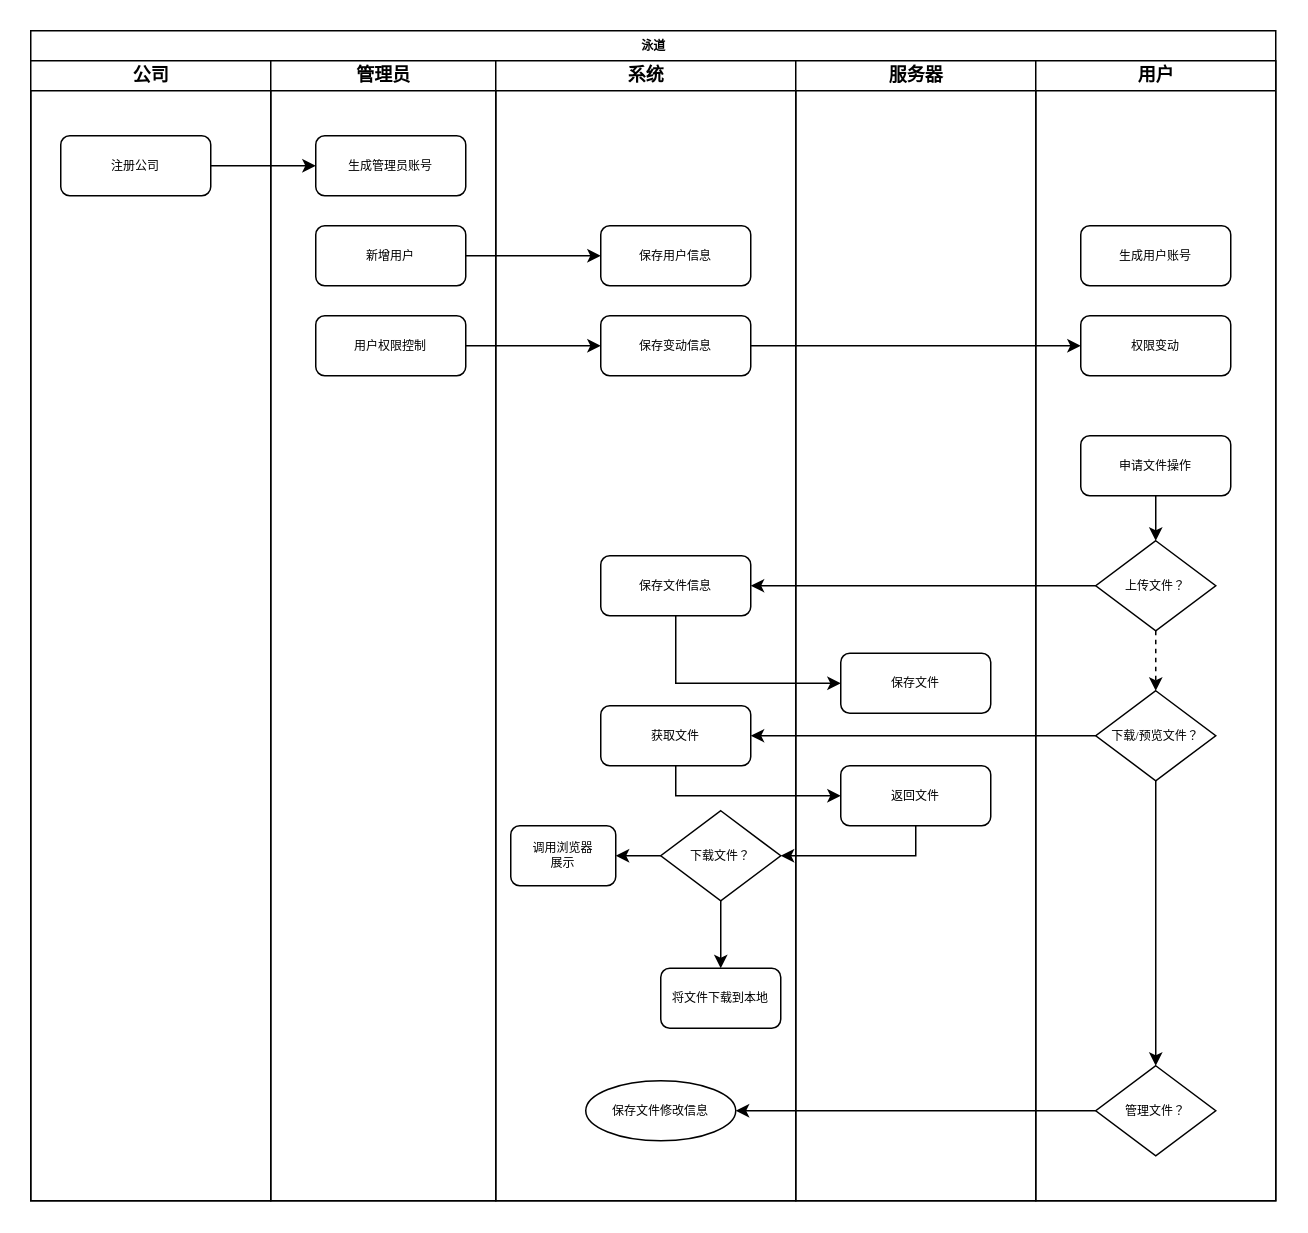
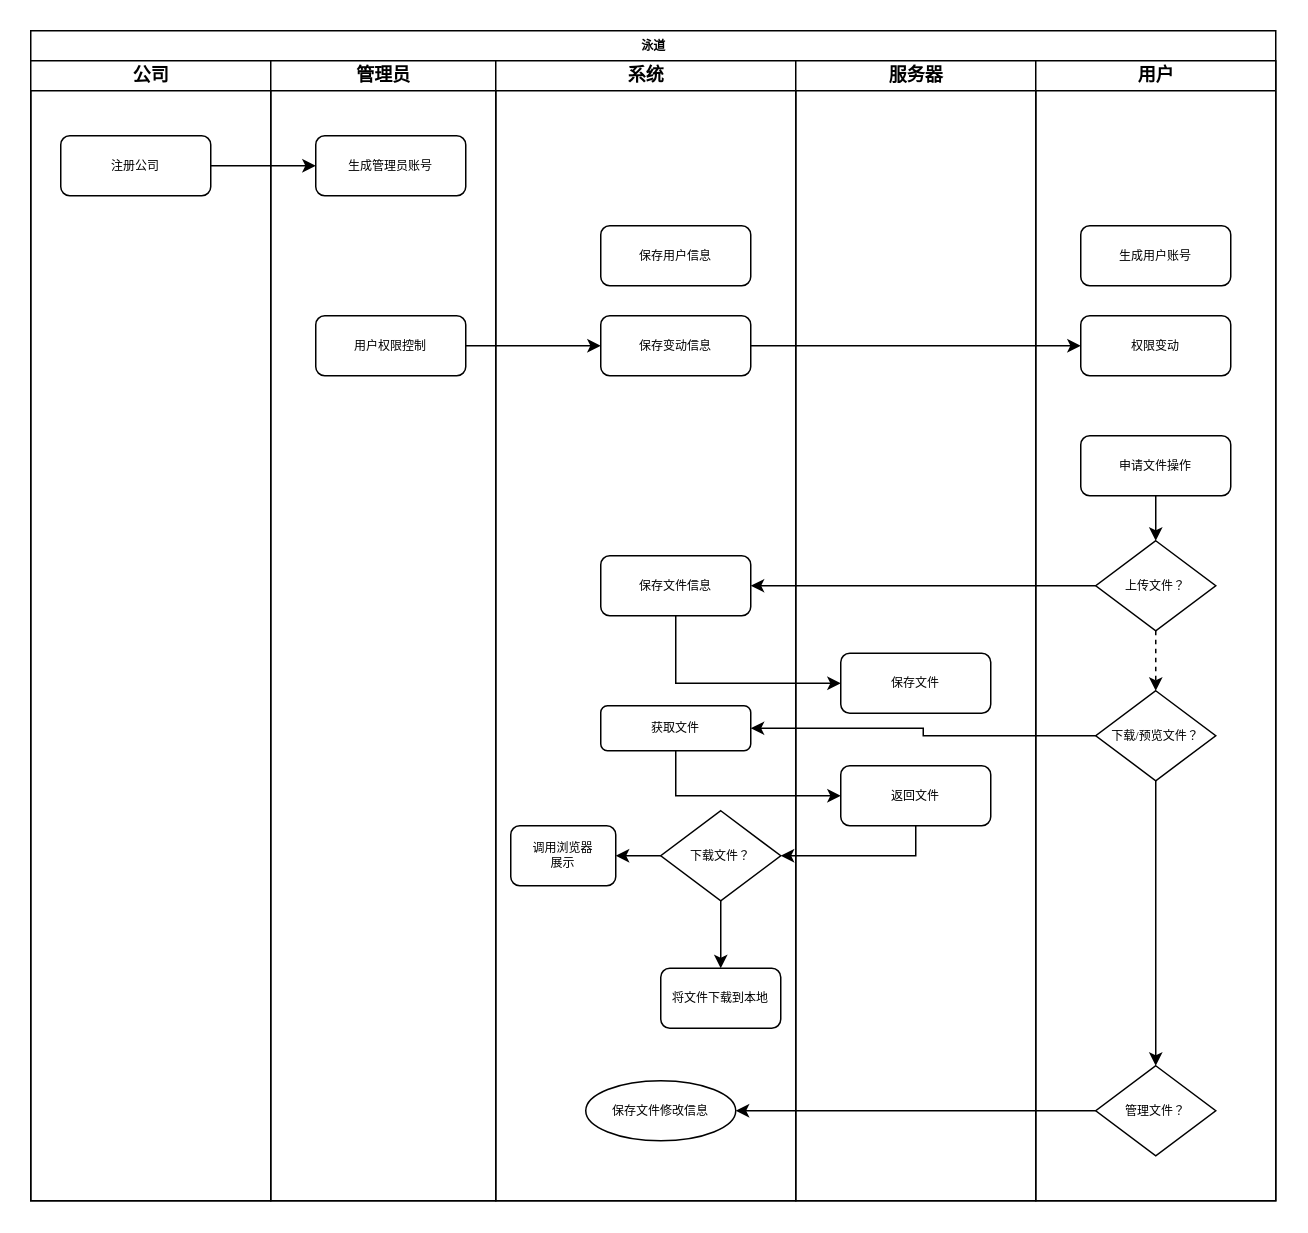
node "新增用户": removed
edge "新增用户" -> "保存用户信息": removed
node "获取文件": size 150x60 -> 150x45
